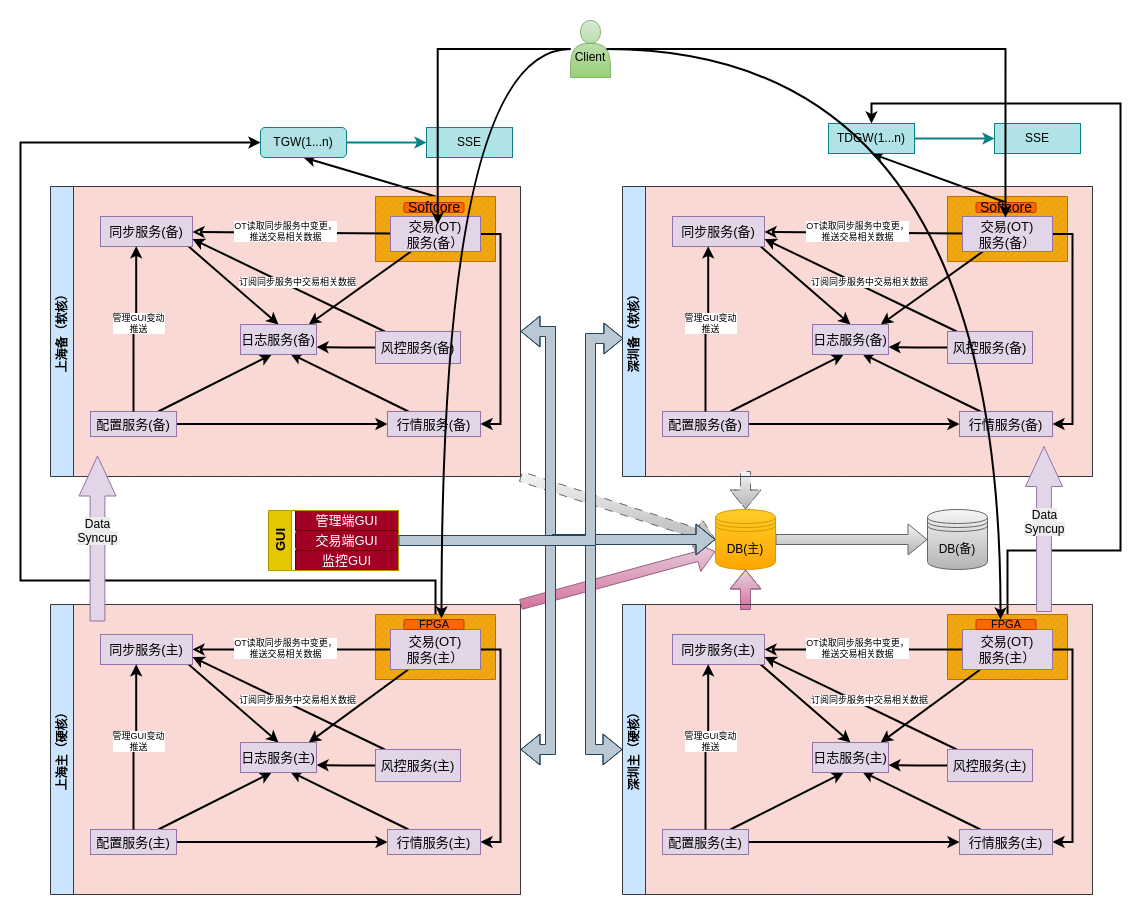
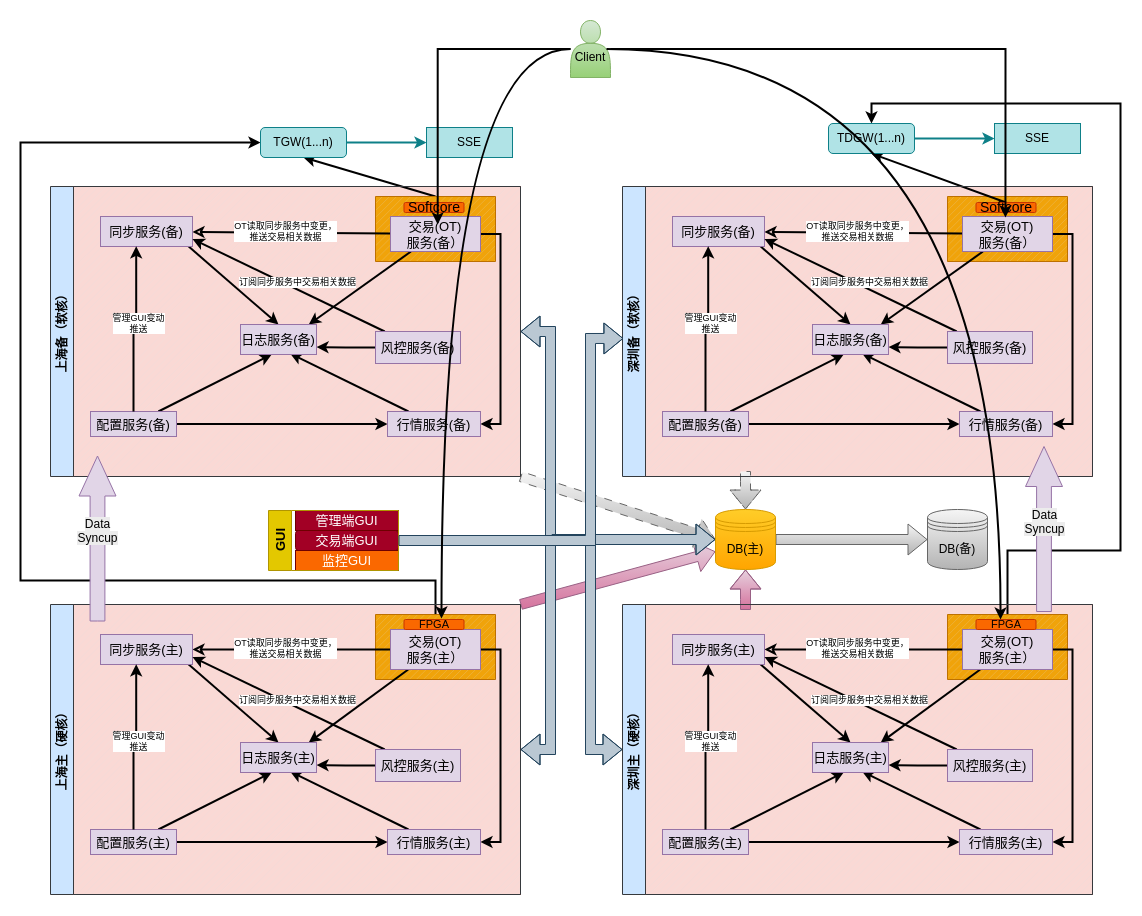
node "TDGW(1...n)": shape rectangle -> rounded rectangle
node "监控GUI": fillcolor #a20025 -> #fa6800
